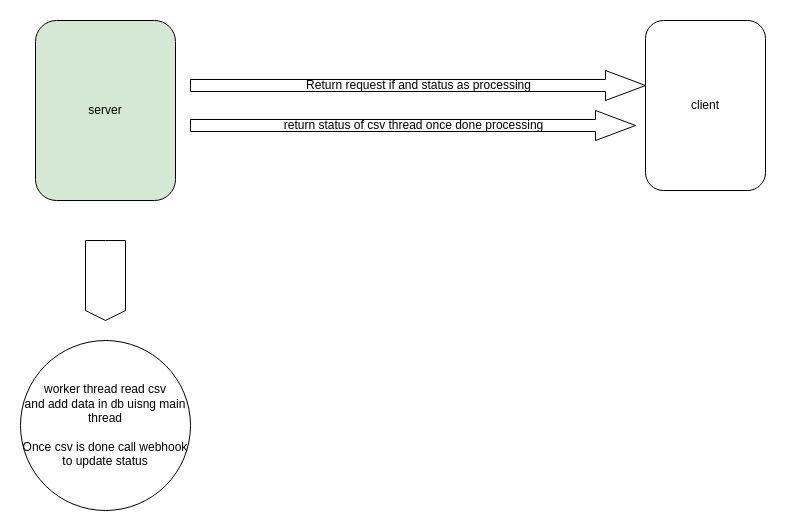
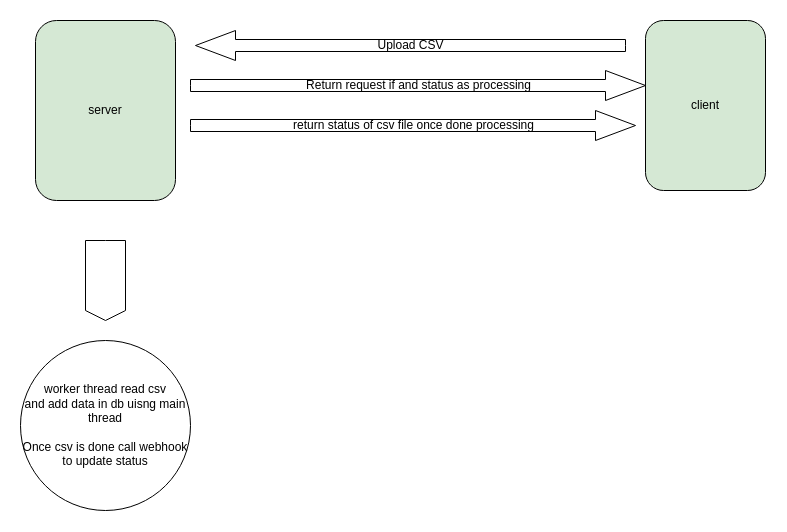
node "Upload CSV": added
node "client": fillcolor #ffffff -> #d5e8d4
node "return status of csv thread once done processing": label "return status of csv thread once done processing" -> "return status of csv file once done processing"
